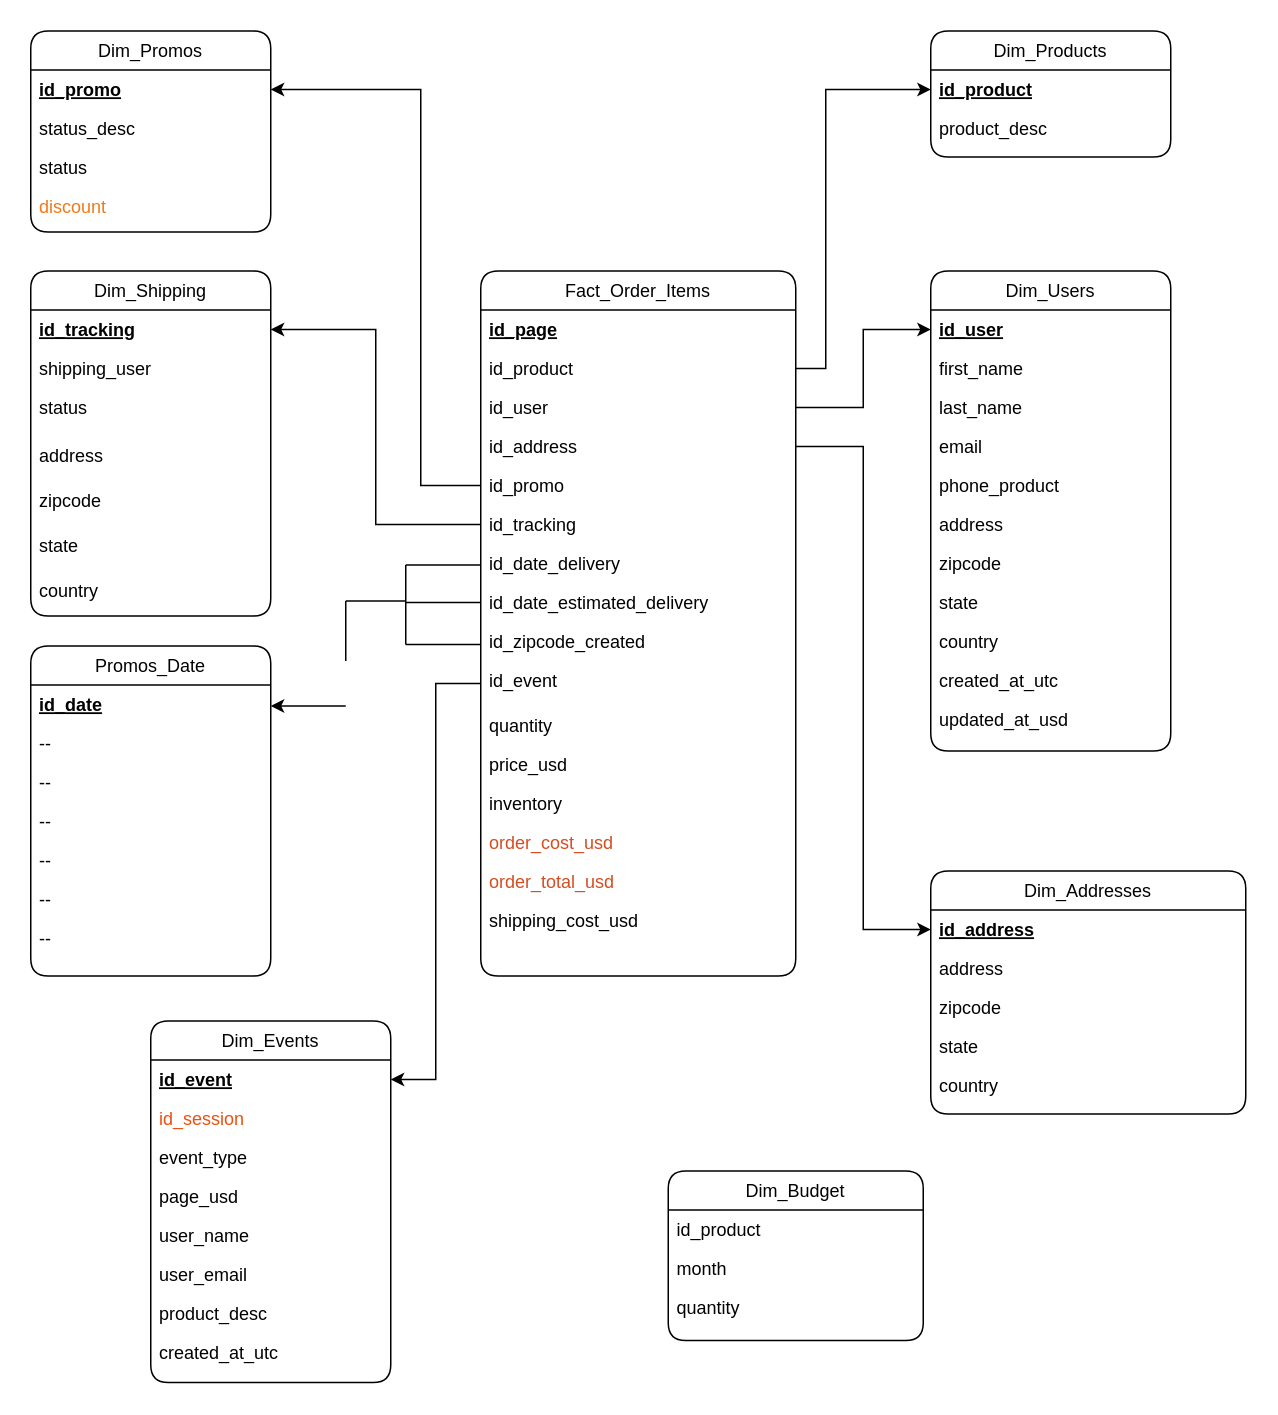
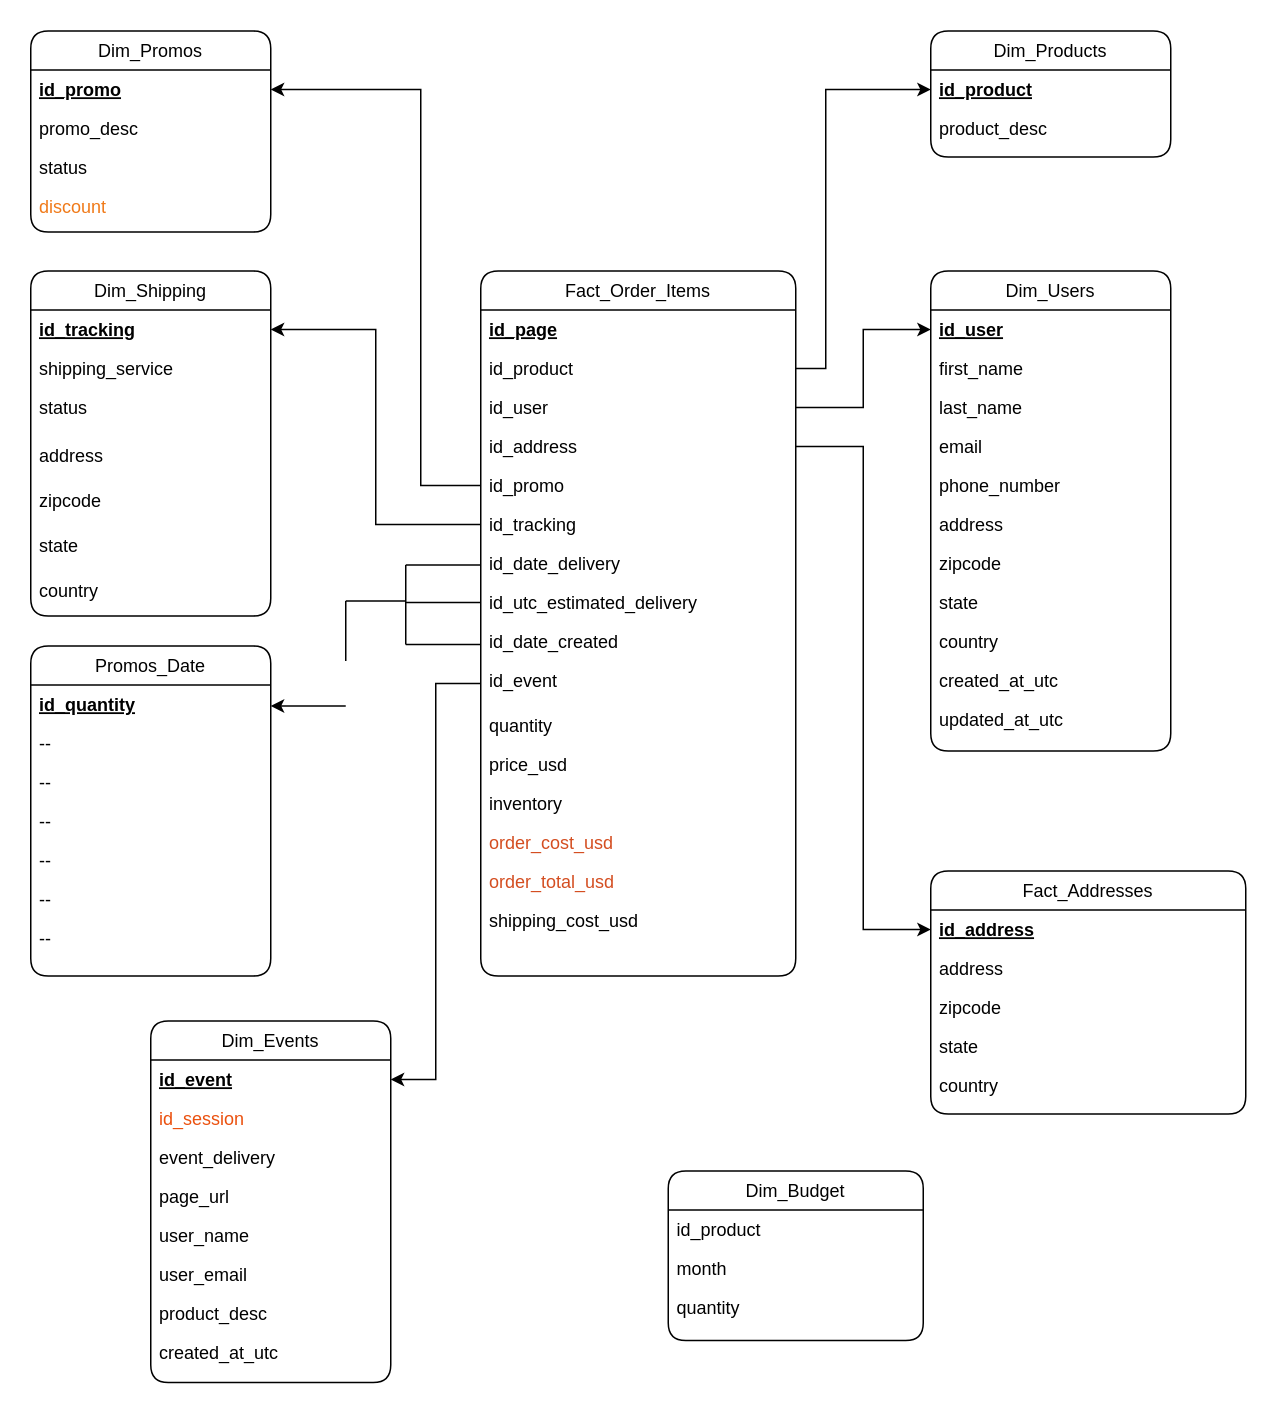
node "status_desc": label "status_desc" -> "promo_desc"
node "shipping_user": label "shipping_user" -> "shipping_service"
node "phone_product": label "phone_product" -> "phone_number"
node "id_date_estimated_delivery": label "id_date_estimated_delivery" -> "id_utc_estimated_delivery"
node "id_zipcode_created": label "id_zipcode_created" -> "id_date_created"
node "id_date": label "id_date" -> "id_quantity"
node "updated_at_usd": label "updated_at_usd" -> "updated_at_utc"
node "Dim_Addresses": label "Dim_Addresses" -> "Fact_Addresses"
node "event_type": label "event_type" -> "event_delivery"
node "page_usd": label "page_usd" -> "page_url"
